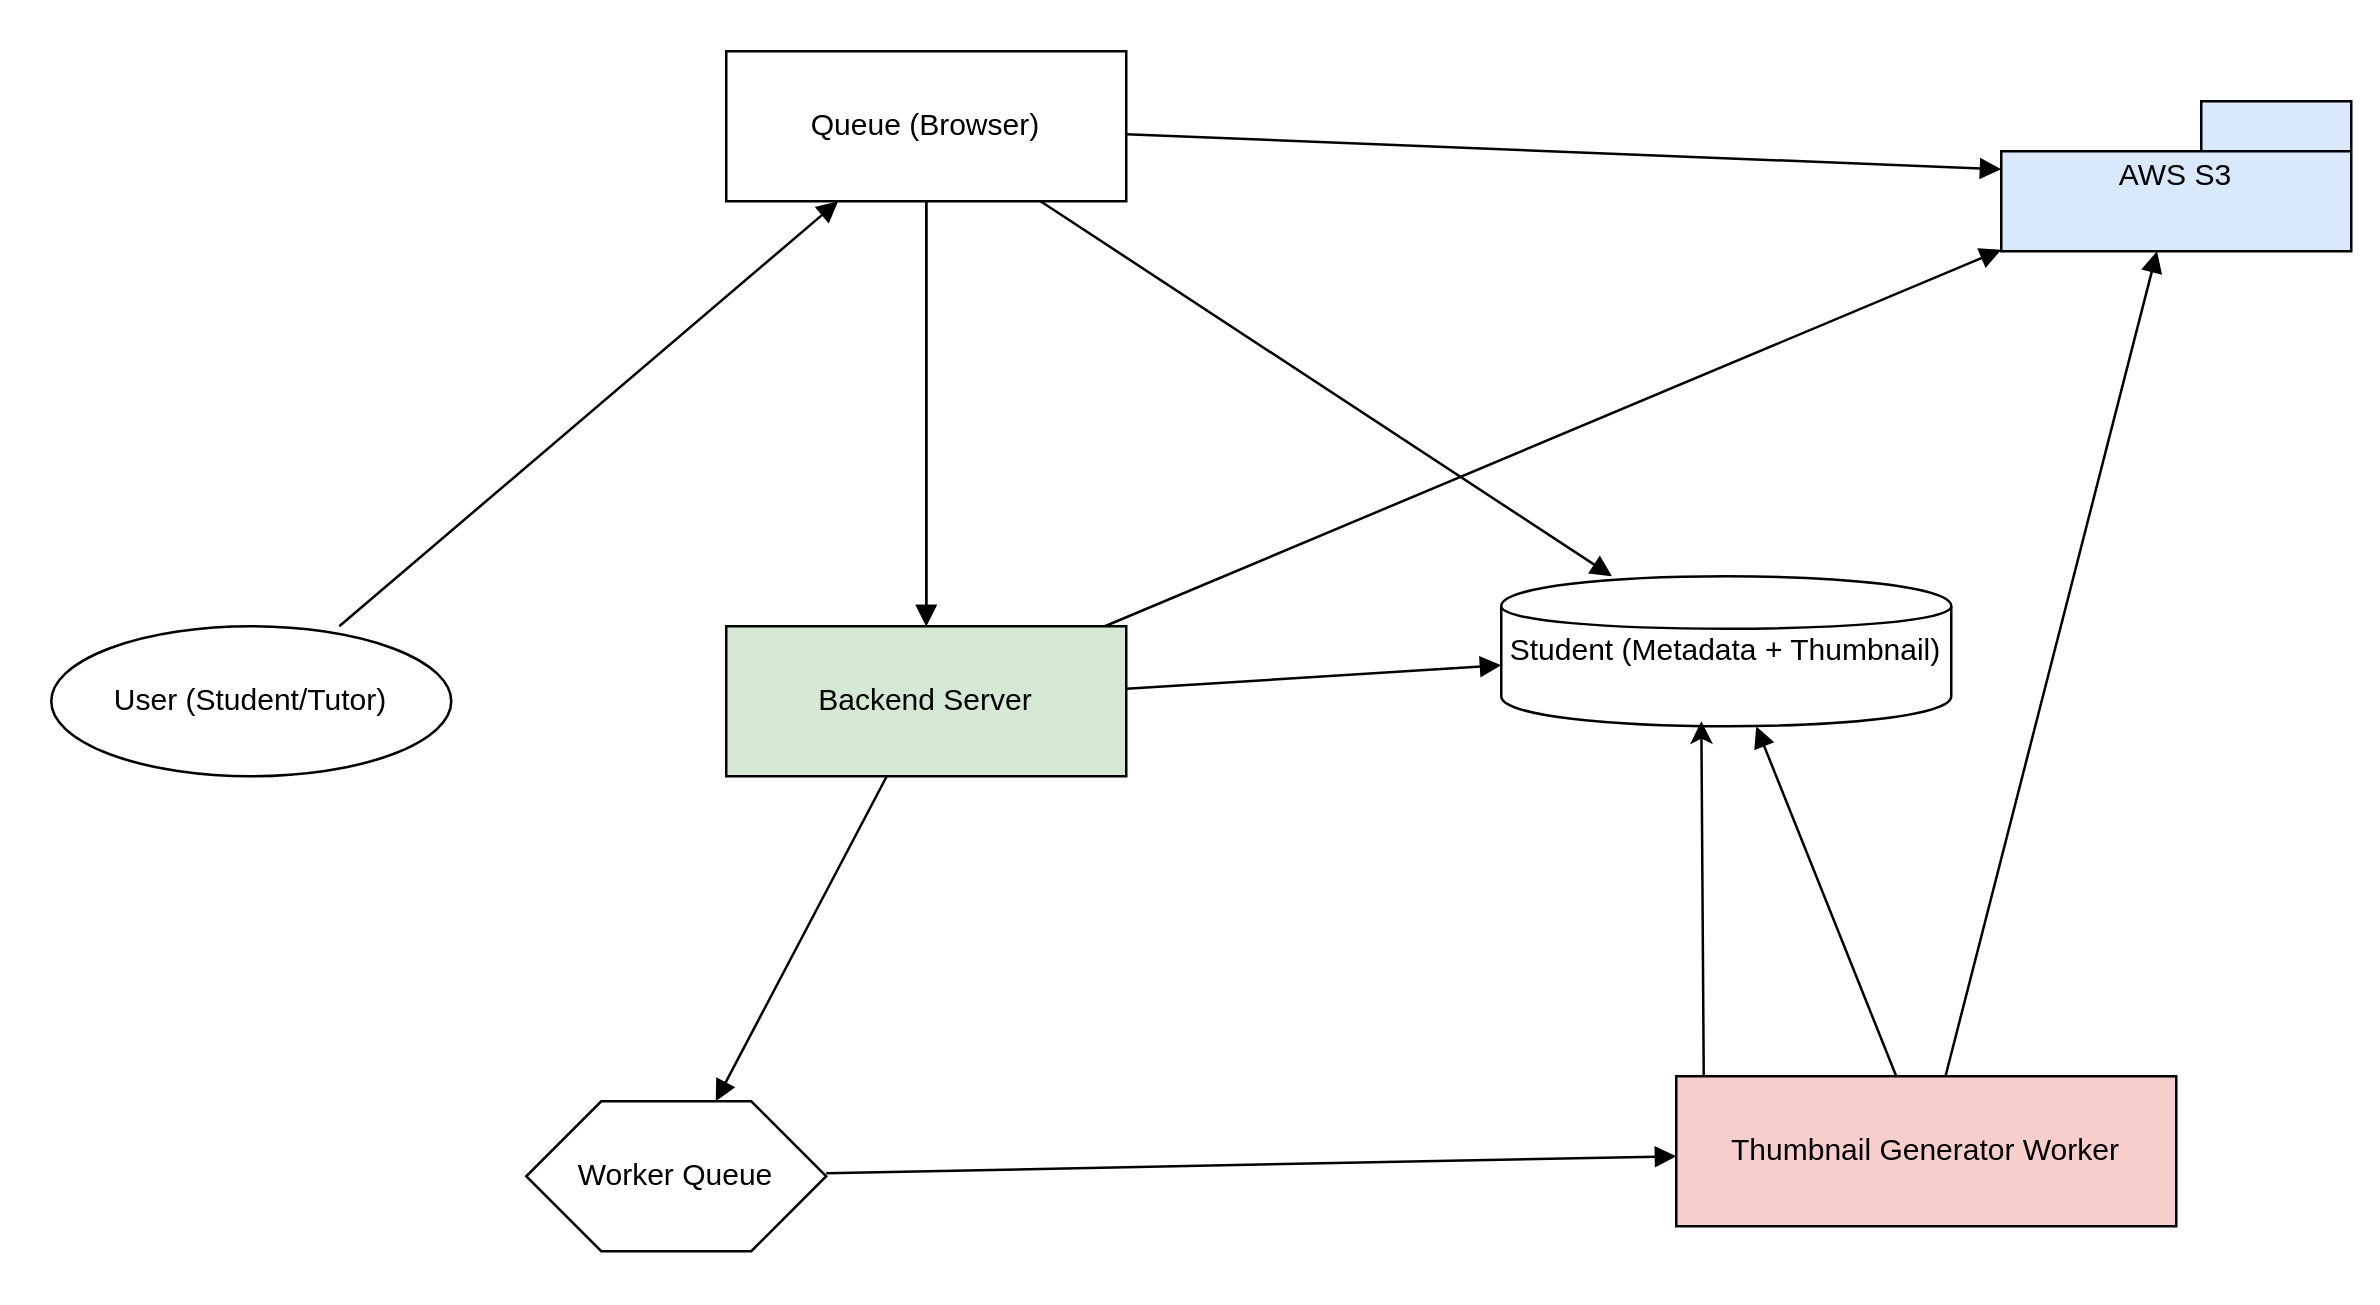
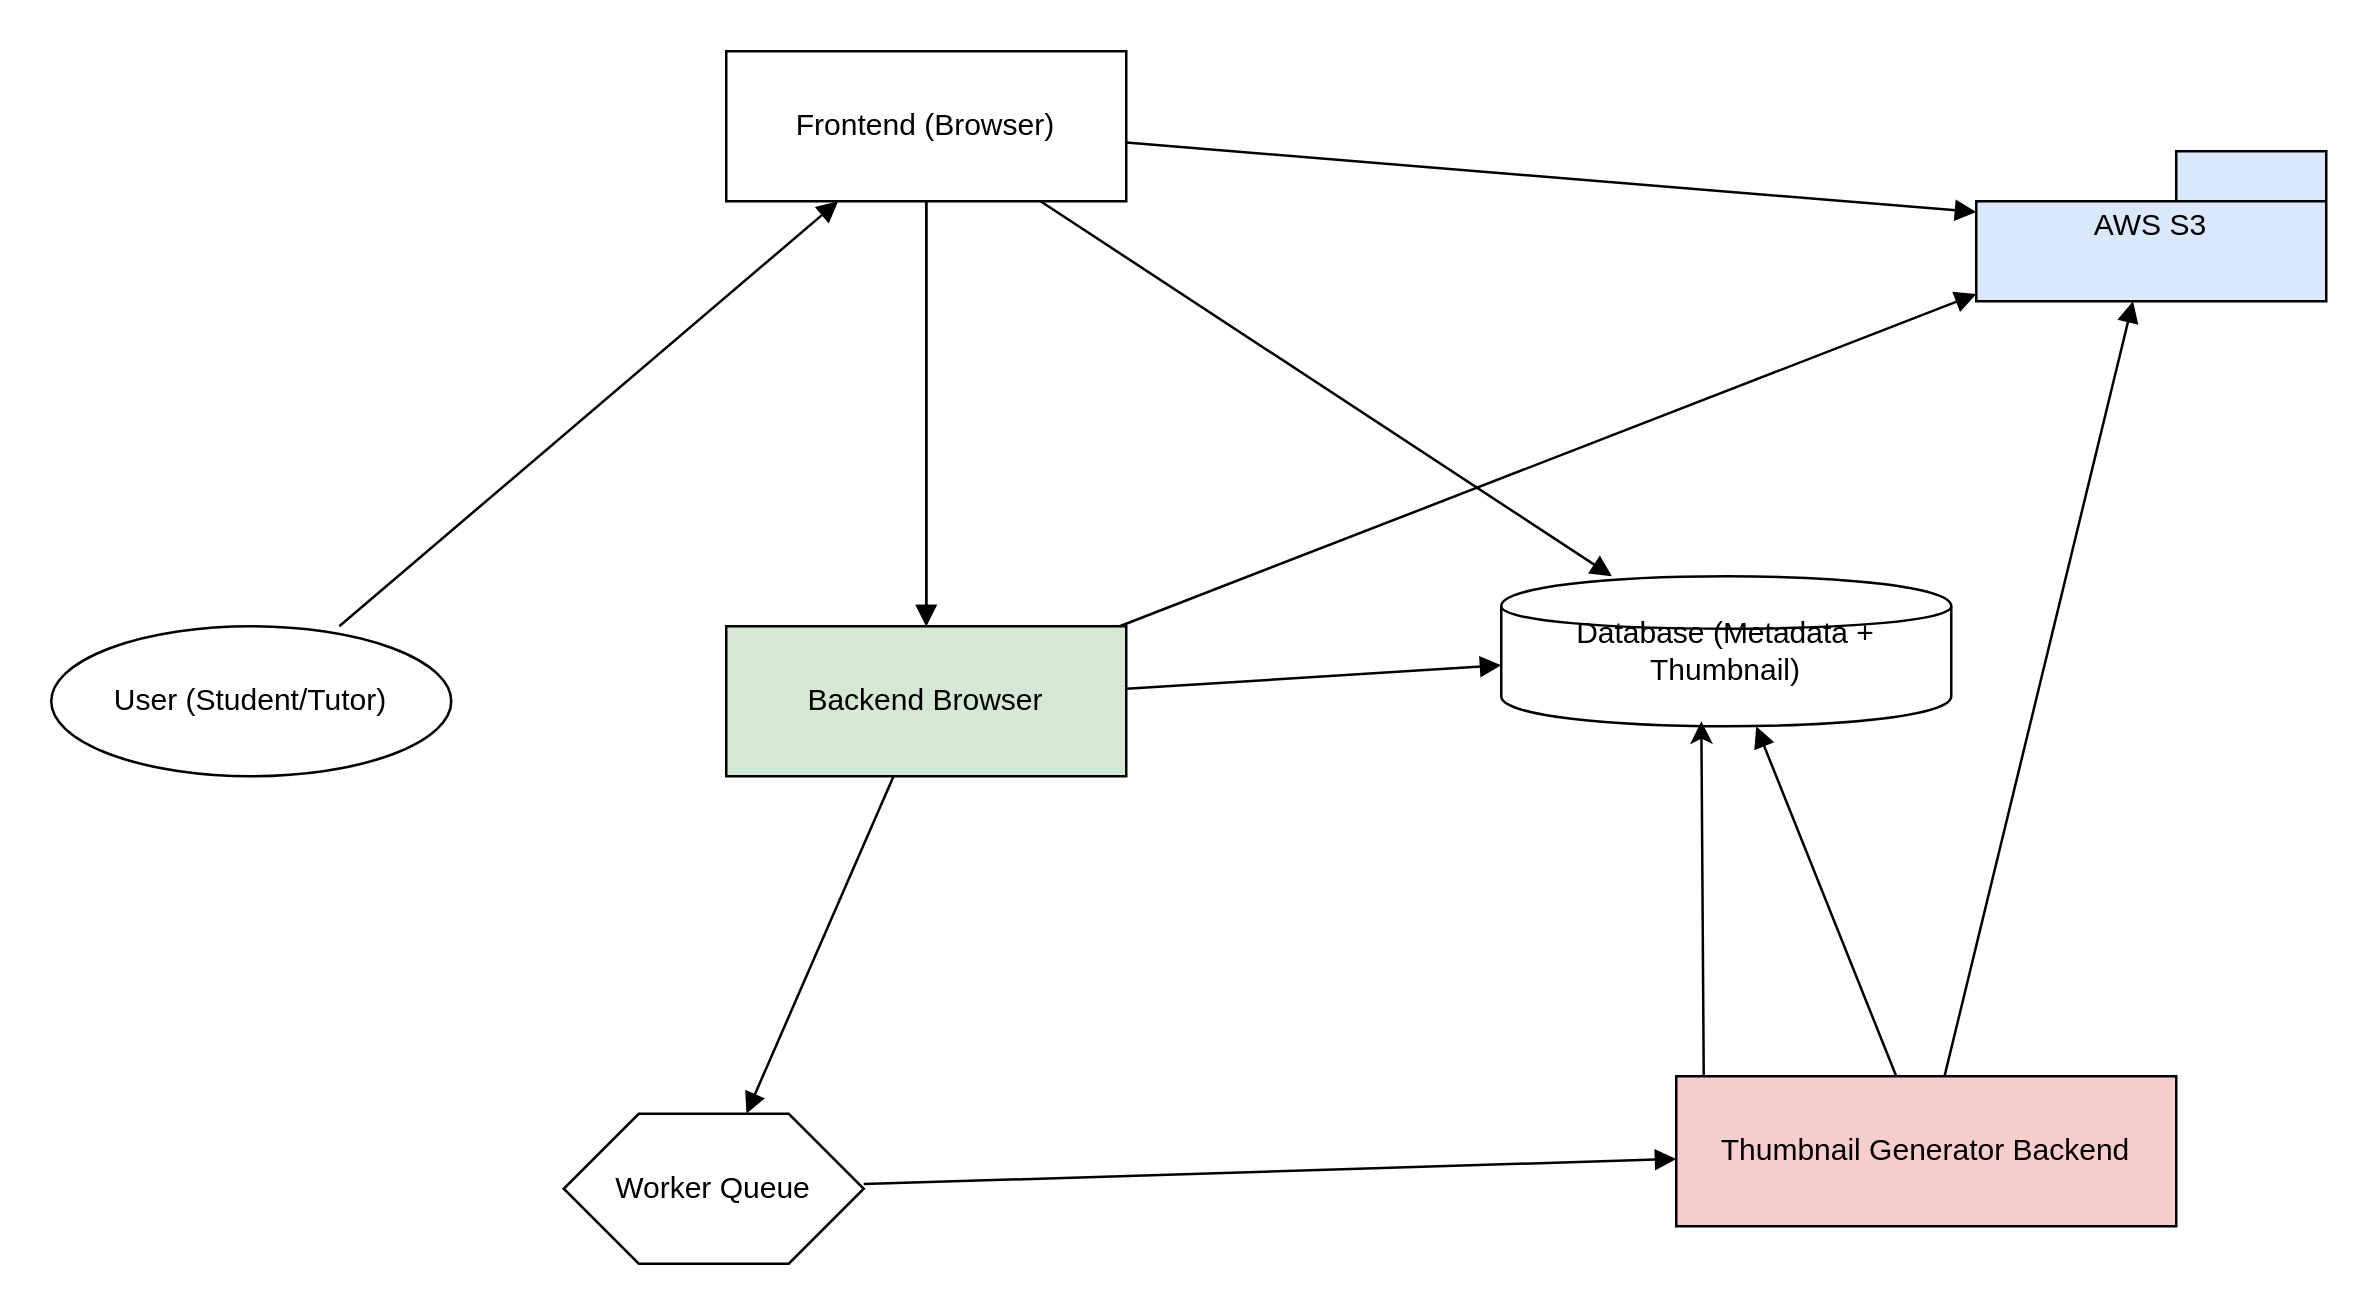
node "Queue (Browser)": label "Queue (Browser)" -> "Frontend (Browser)"
node "AWS S3": moved (2176, 176) -> (2151, 226)
node "Student (Metadata + Thumbnail)": label "Student (Metadata + Thumbnail)" -> "Database (Metadata + Thumbnail)"
node "Backend Server": label "Backend Server" -> "Backend Browser"
node "Thumbnail Generator Worker": label "Thumbnail Generator Worker" -> "Thumbnail Generator Backend"
node "Worker Queue": moved (676, 1176) -> (714, 1189)
